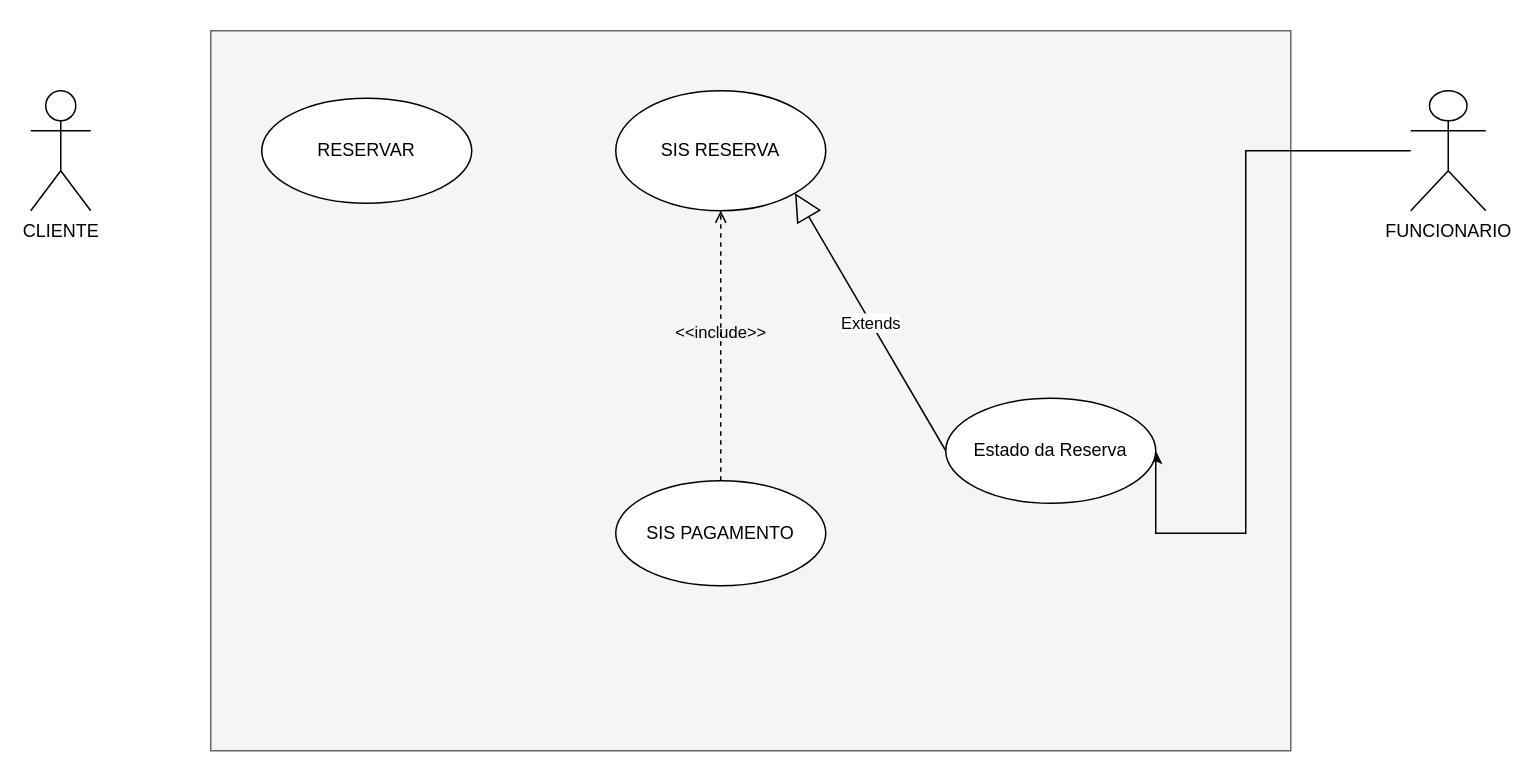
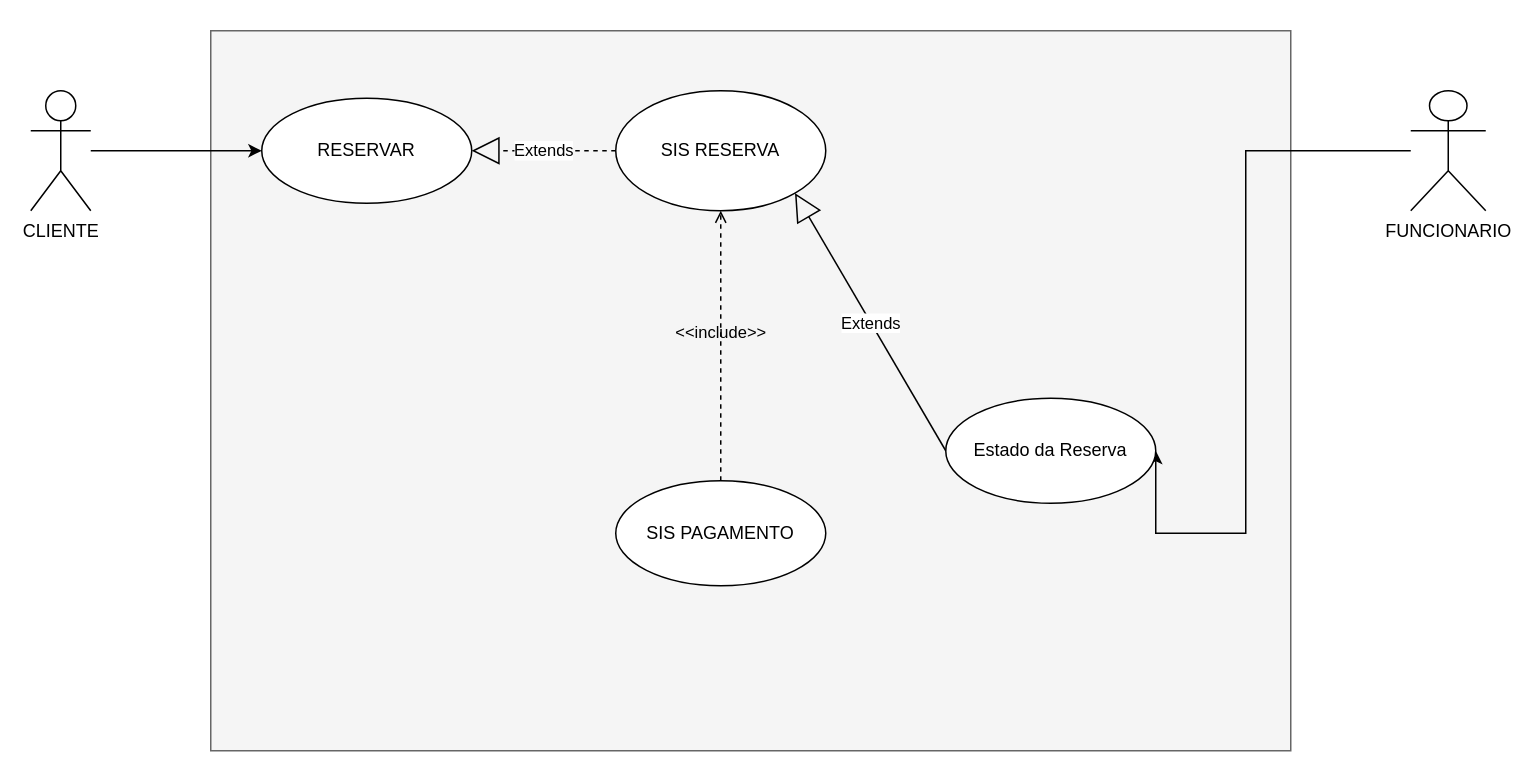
edge "CLIENTE" -> "RESERVAR": added
edge "SIS RESERVA" -> "RESERVAR": added, label "Extends"
